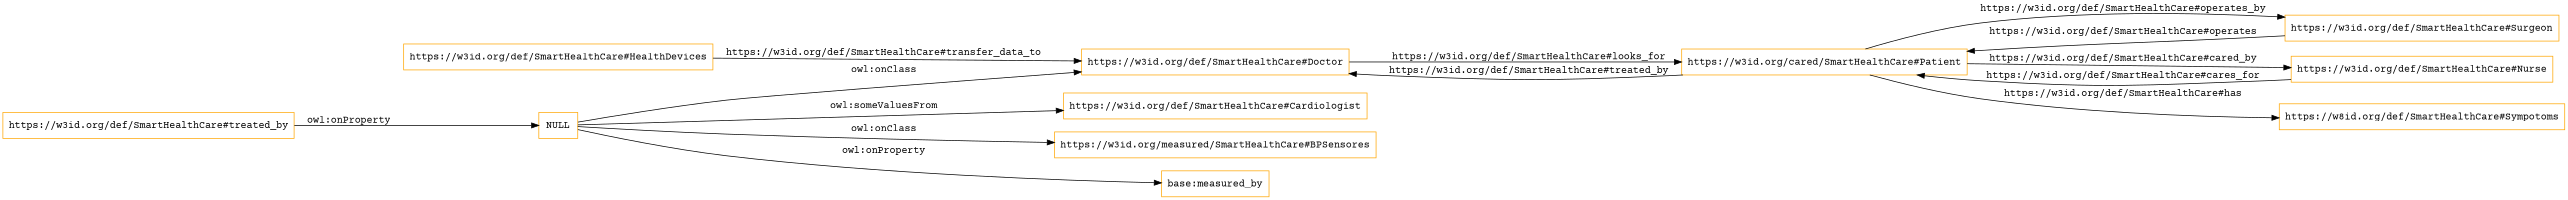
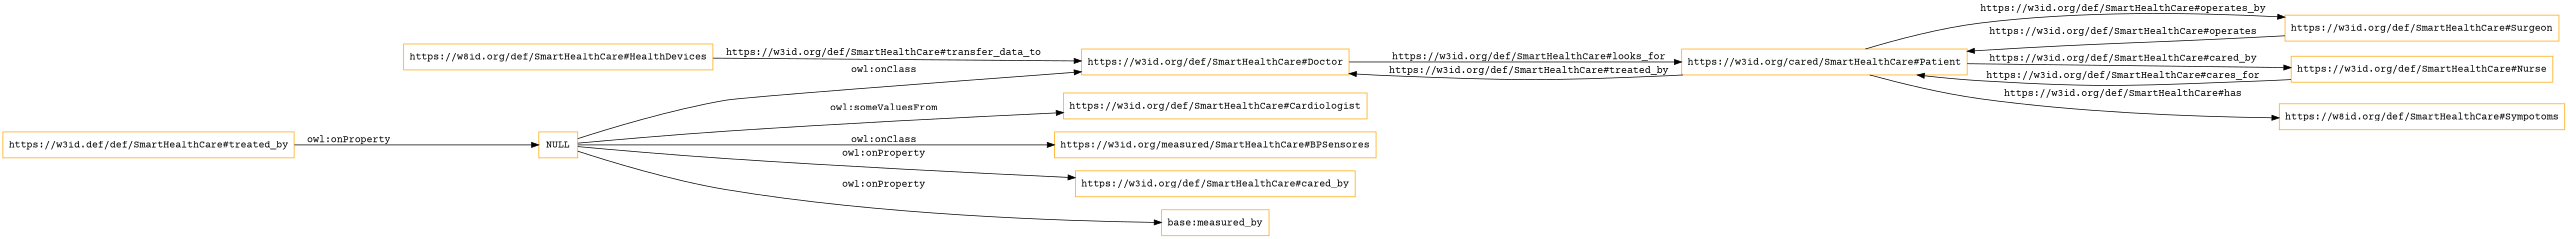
node "https://w3id.org/def/SmartHealthCare#HealthDevices": label "https://w3id.org/def/SmartHealthCare#HealthDevices" -> "https://w8id.org/def/SmartHealthCare#HealthDevices"
node "https://w3id.org/def/SmartHealthCare#treated_by": label "https://w3id.org/def/SmartHealthCare#treated_by" -> "https://w3id.def/def/SmartHealthCare#treated_by"
node "https://w3id.org/def/SmartHealthCare#cared_by": added
